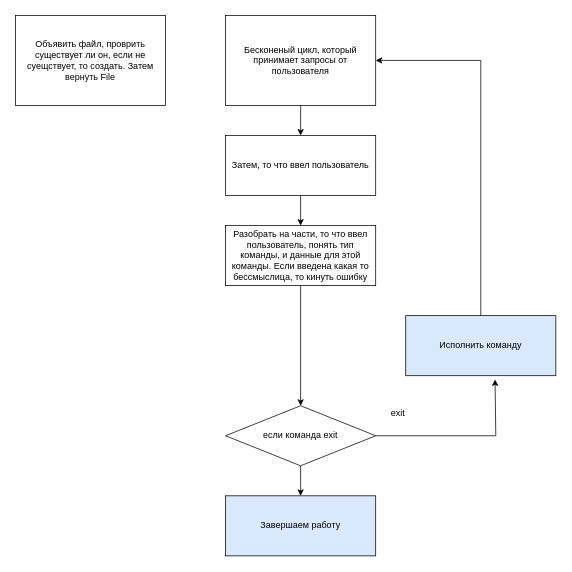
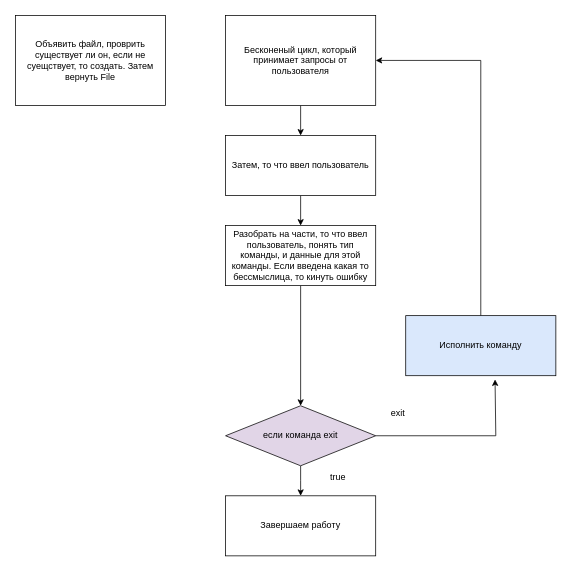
node "если команда exit": fillcolor #ffffff -> #e1d5e7
node "true": added
node "Завершаем работу": fillcolor #dae8fc -> #ffffff
